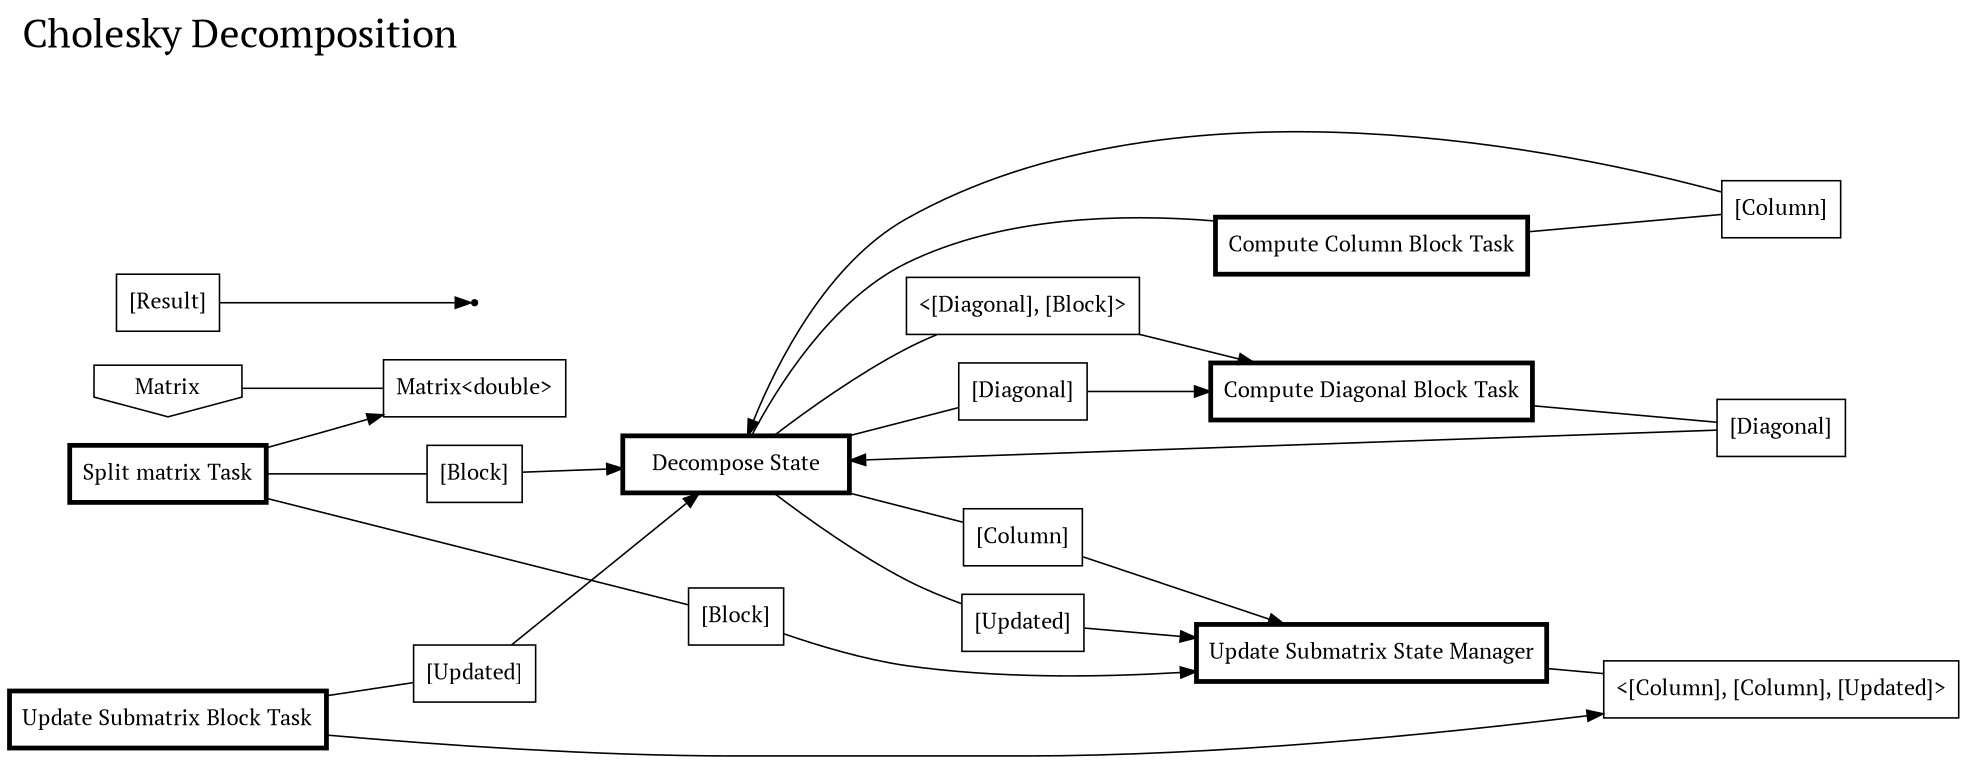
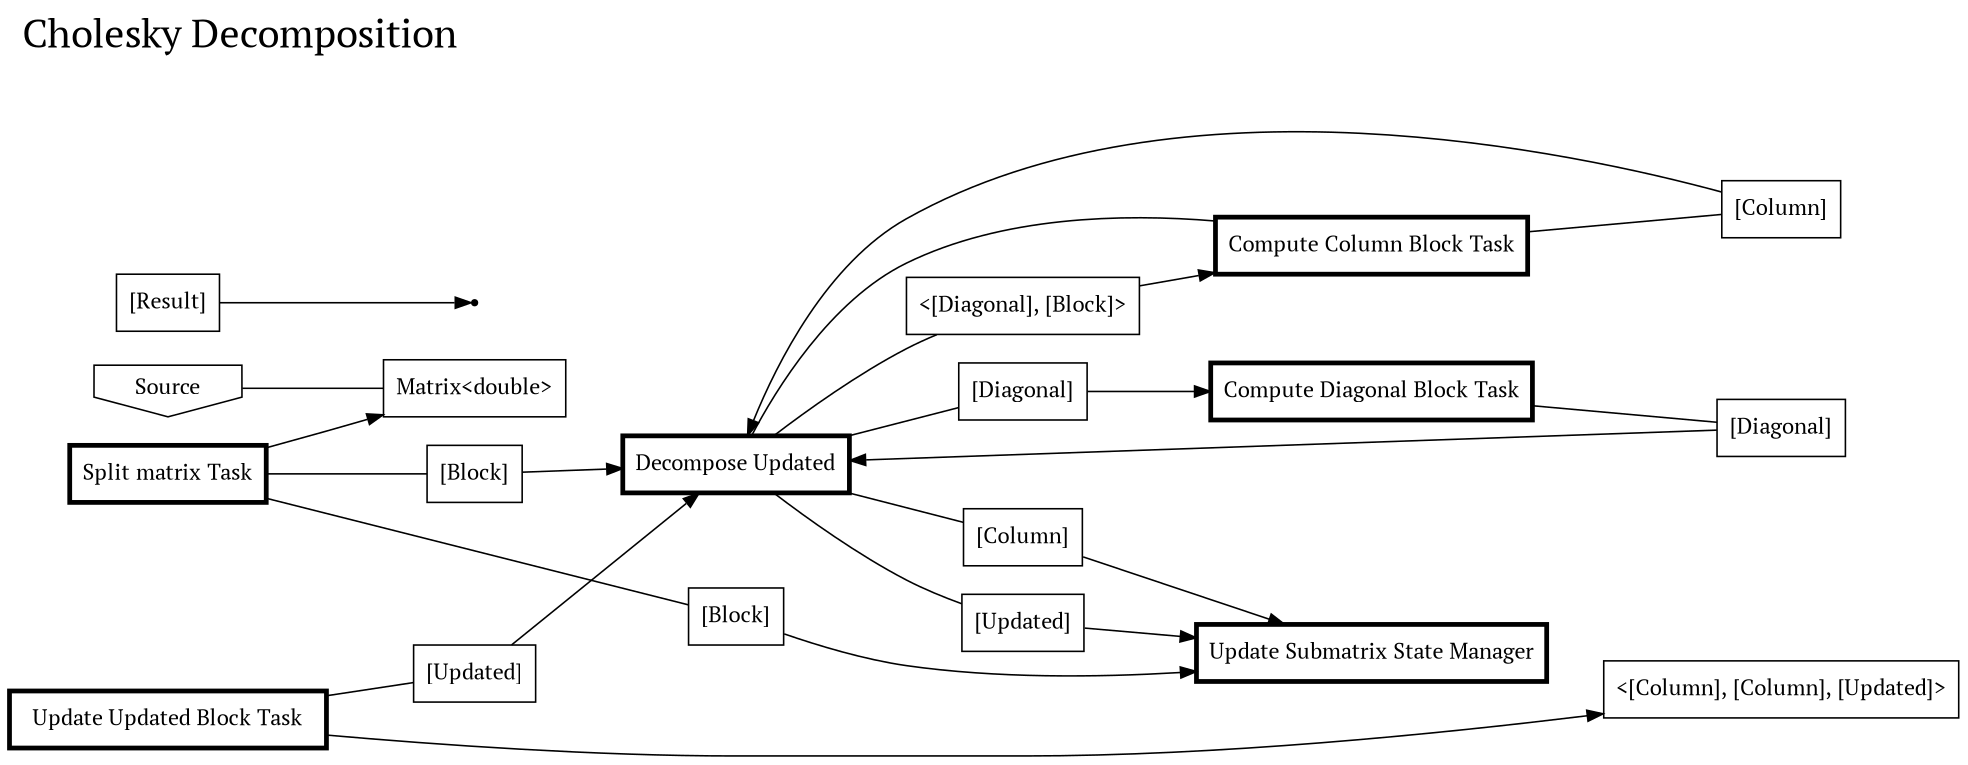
edge "<[Diagonal], [Block]>" -> "Compute Diagonal Block Task": now "<[Diagonal], [Block]>" -> "Compute Column Block Task"
node "Matrix": label "Matrix" -> "Source"
node "Decompose State": label "Decompose State" -> "Decompose Updated"
edge "Update Submatrix State Manager" -- "<[Column], [Column], [Updated]>": removed
node "Update Submatrix Block Task": label "Update Submatrix Block Task" -> "Update Updated Block Task"
